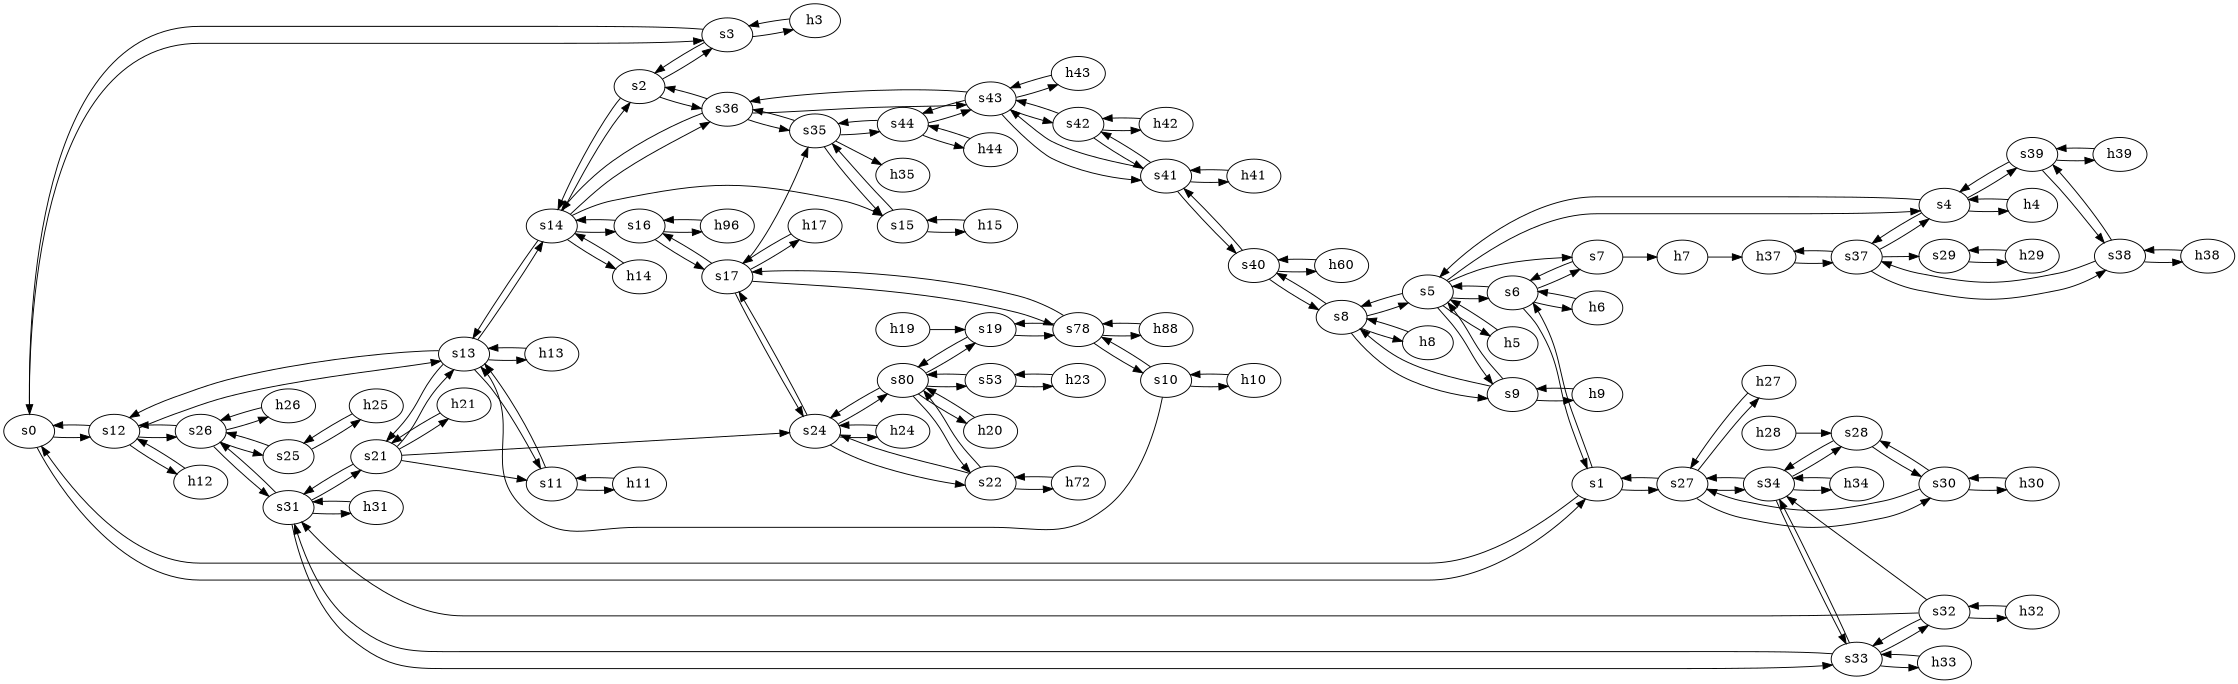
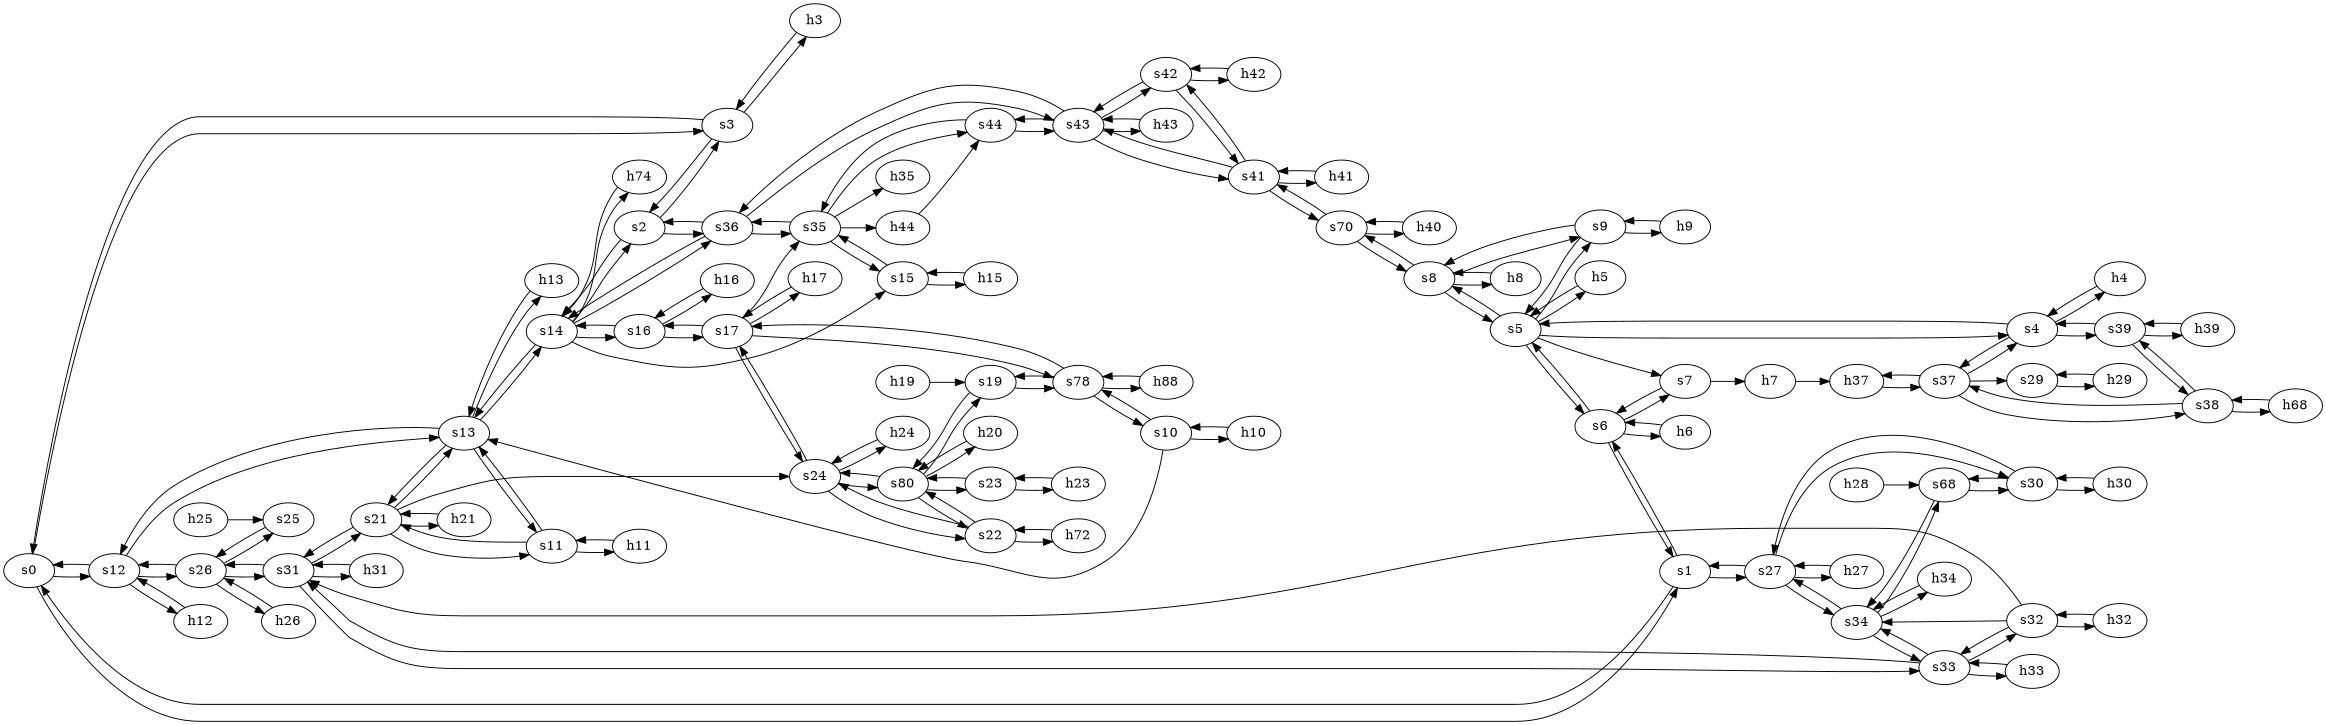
edge "s44" -> "h44": now "s35" -> "h44"
node "h96": label "h96" -> "h16"
node "h38": label "h38" -> "h68"
node "s40": label "s40" -> "s70"
node "h60": label "h60" -> "h40"
node "h14": label "h14" -> "h74"
node "s53": label "s53" -> "s23"
node "s28": label "s28" -> "s68"
edge "s25" -> "h25": removed
edge "s11" -> "s21": added
